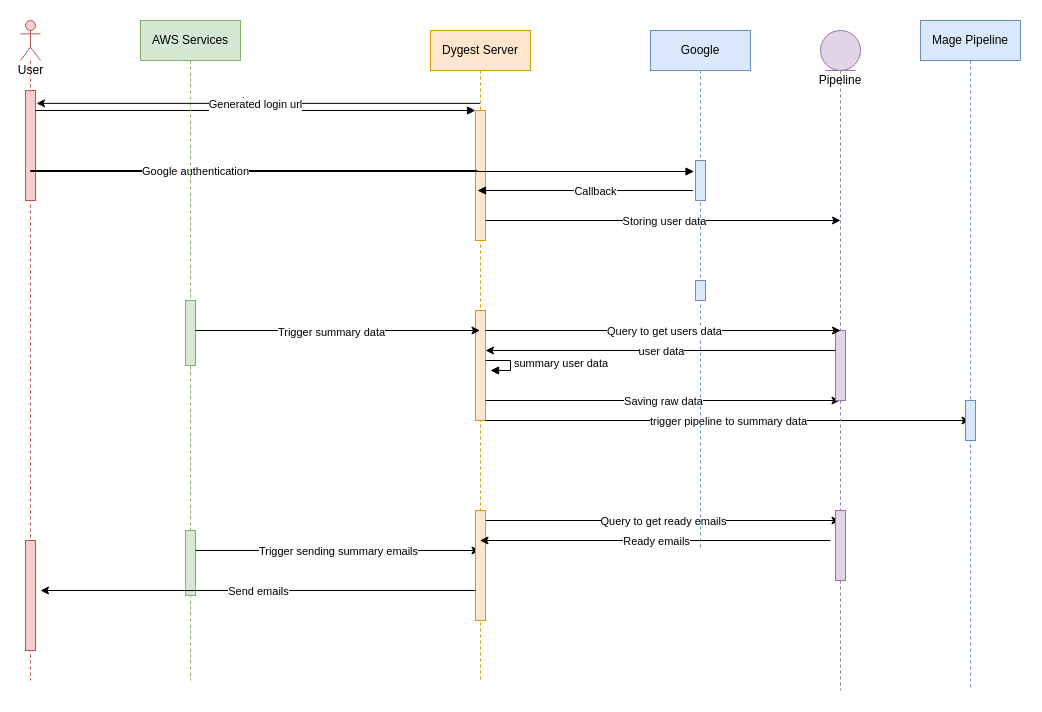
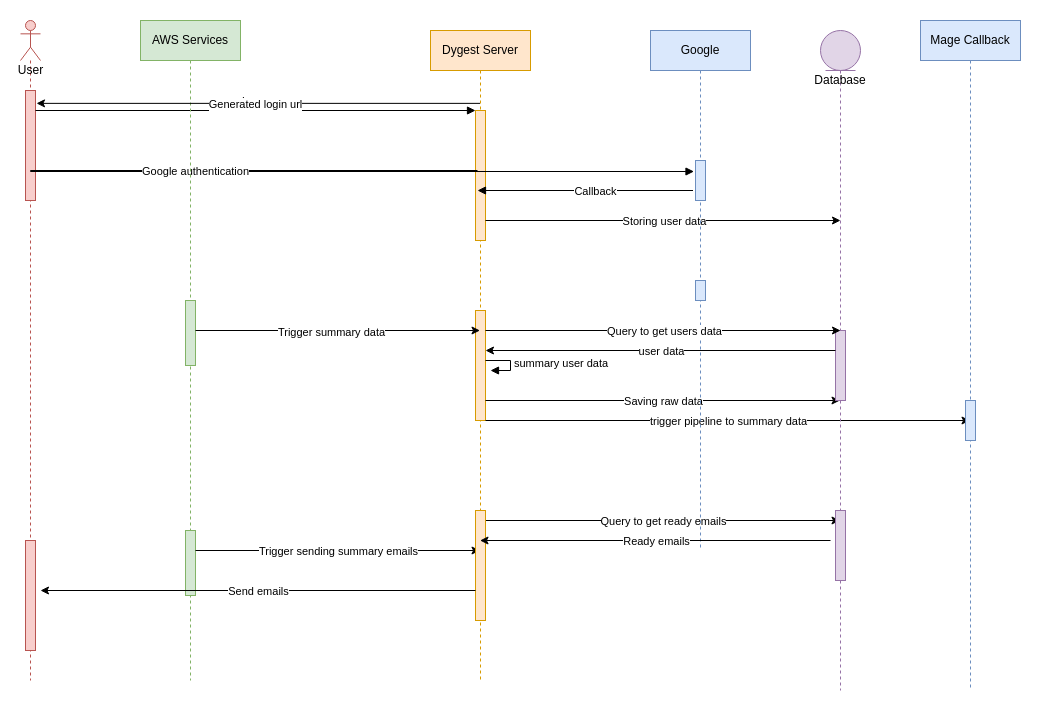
node "Mage Pipeline": label "Mage Pipeline" -> "Mage Callback"
node "Pipeline": label "Pipeline" -> "Database"
